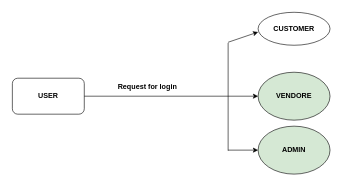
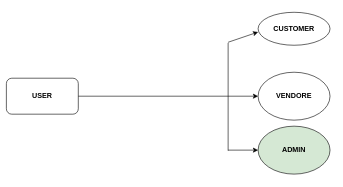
node "Request for login": removed
node "USER": moved (48, 96) -> (42, 96)
node "VENDORE": fillcolor #d5e8d4 -> #ffffff
